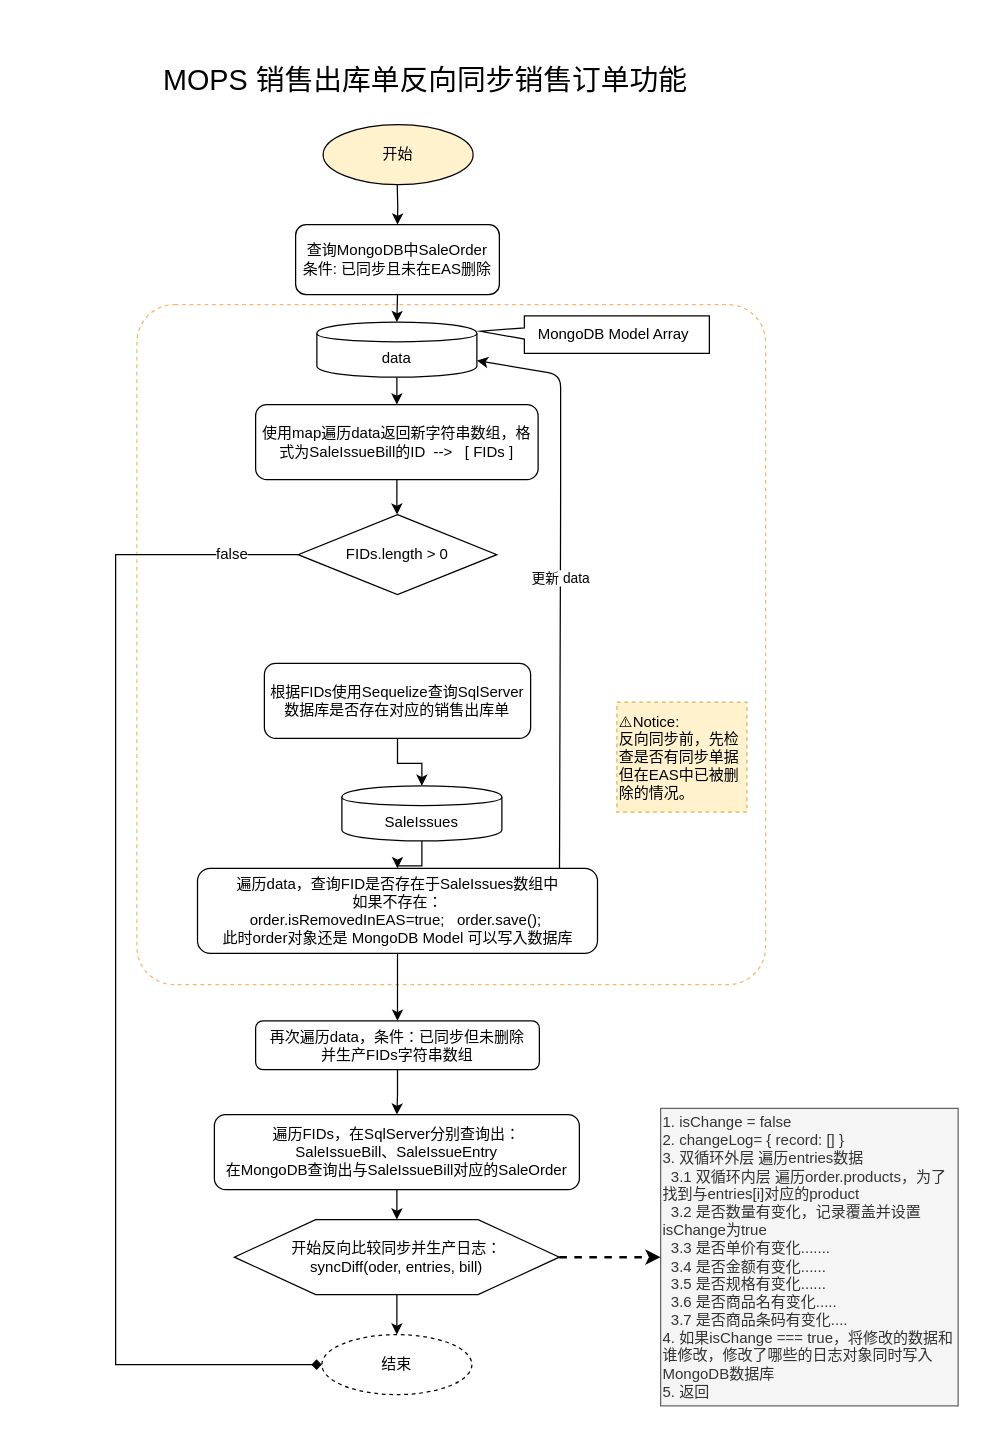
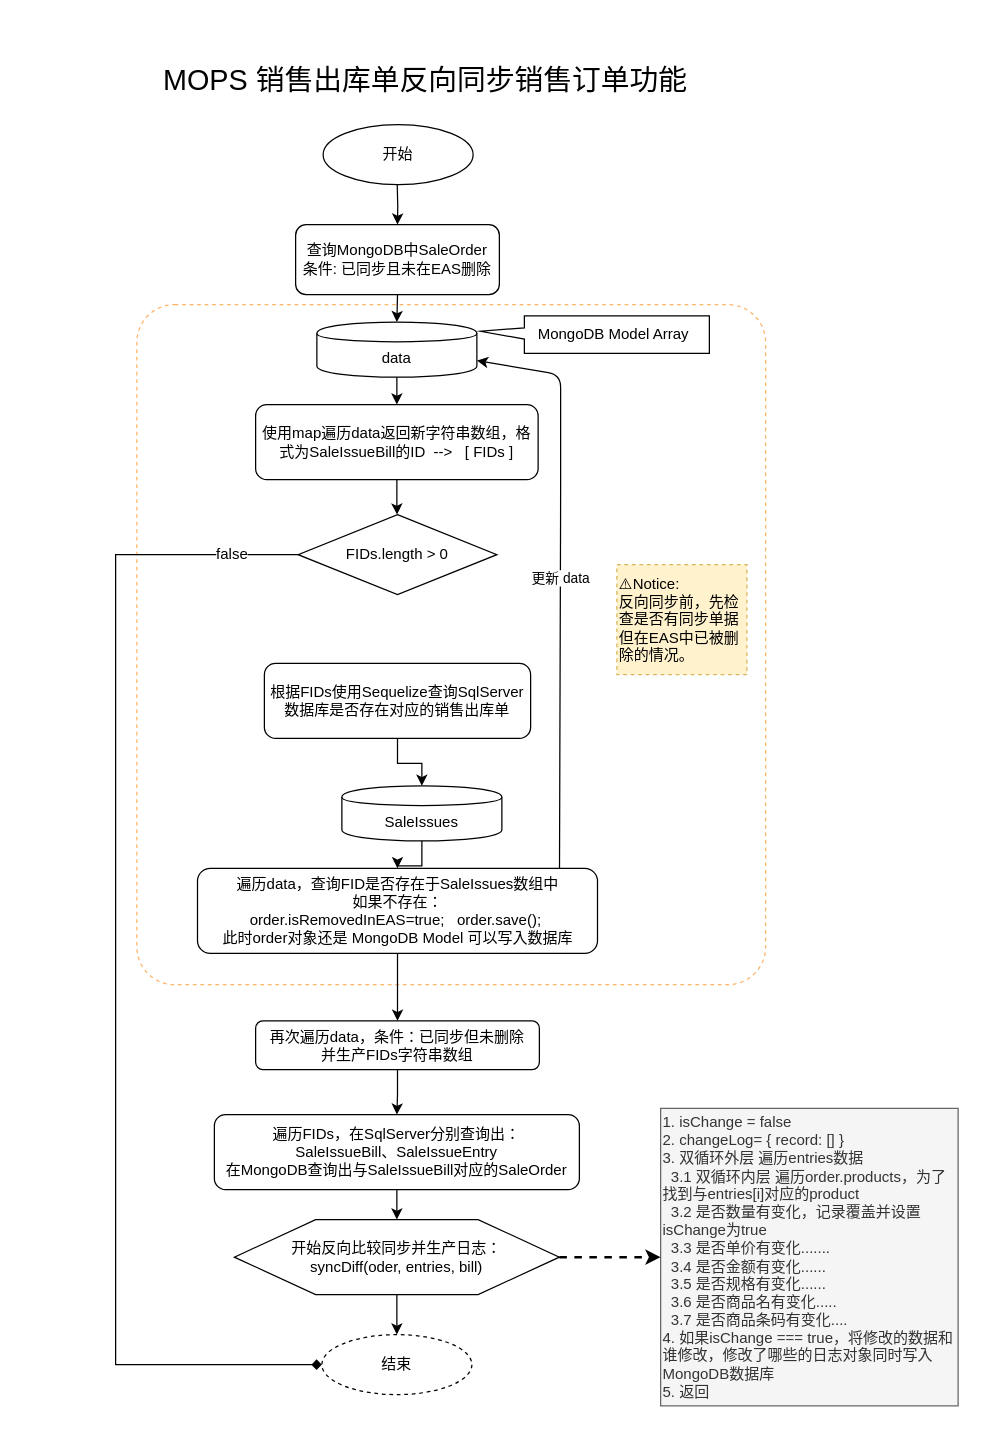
node "开始": fillcolor #fff2cc -> #ffffff
node "⚠️Notice: 反向同步前，先检查是否有同步单据但在EAS中已被删除的情况。": moved (682, 757) -> (682, 619)
